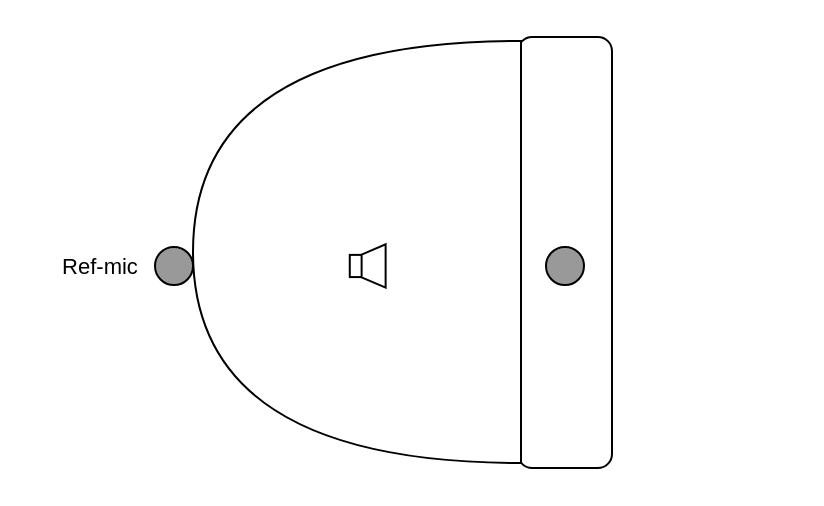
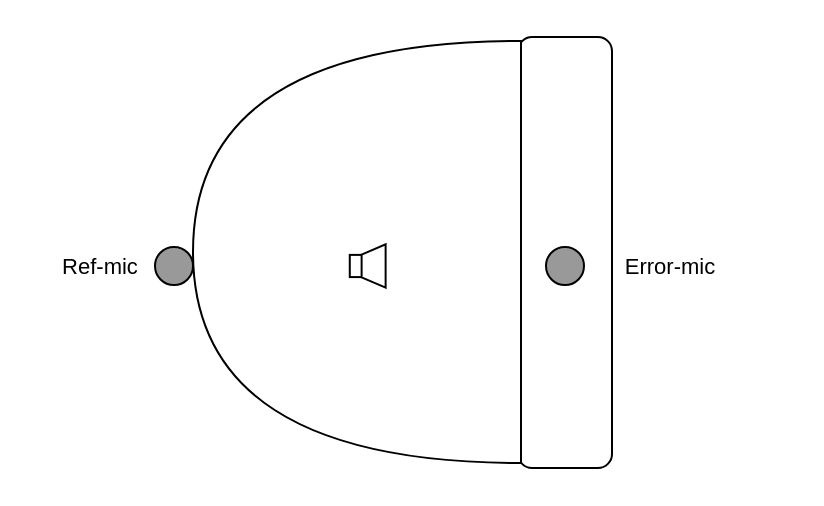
node "Error-mic": added
